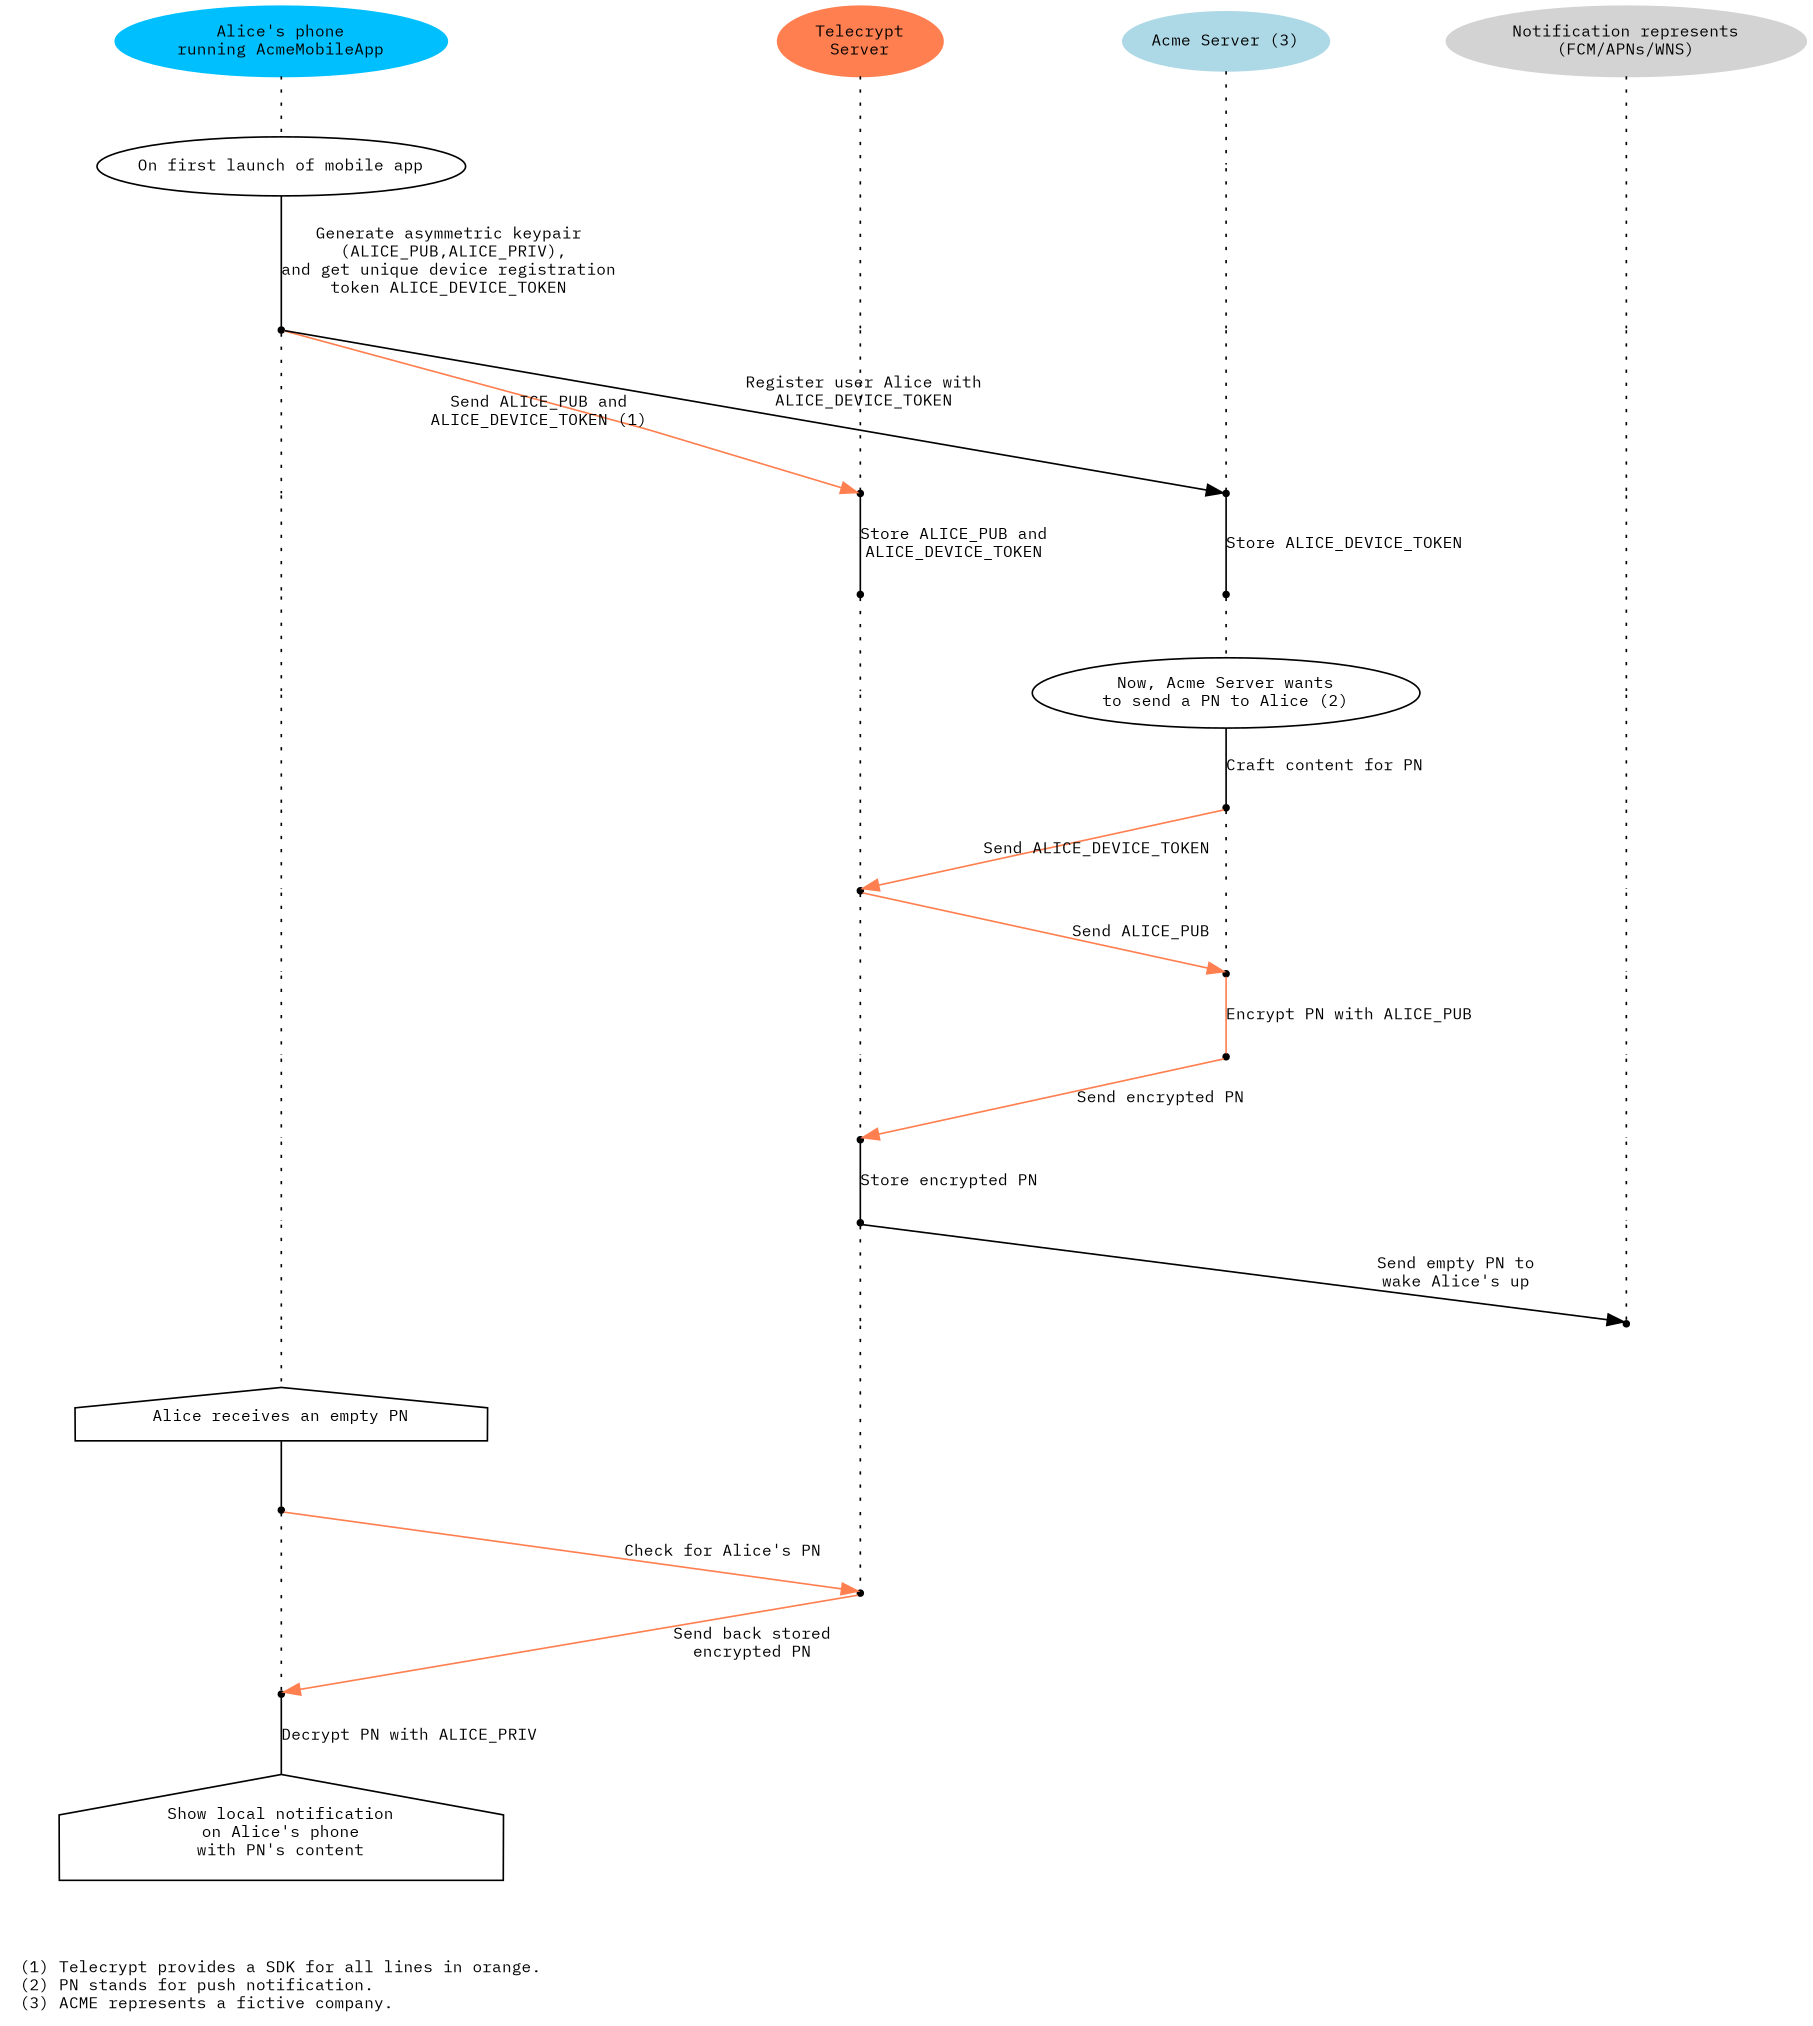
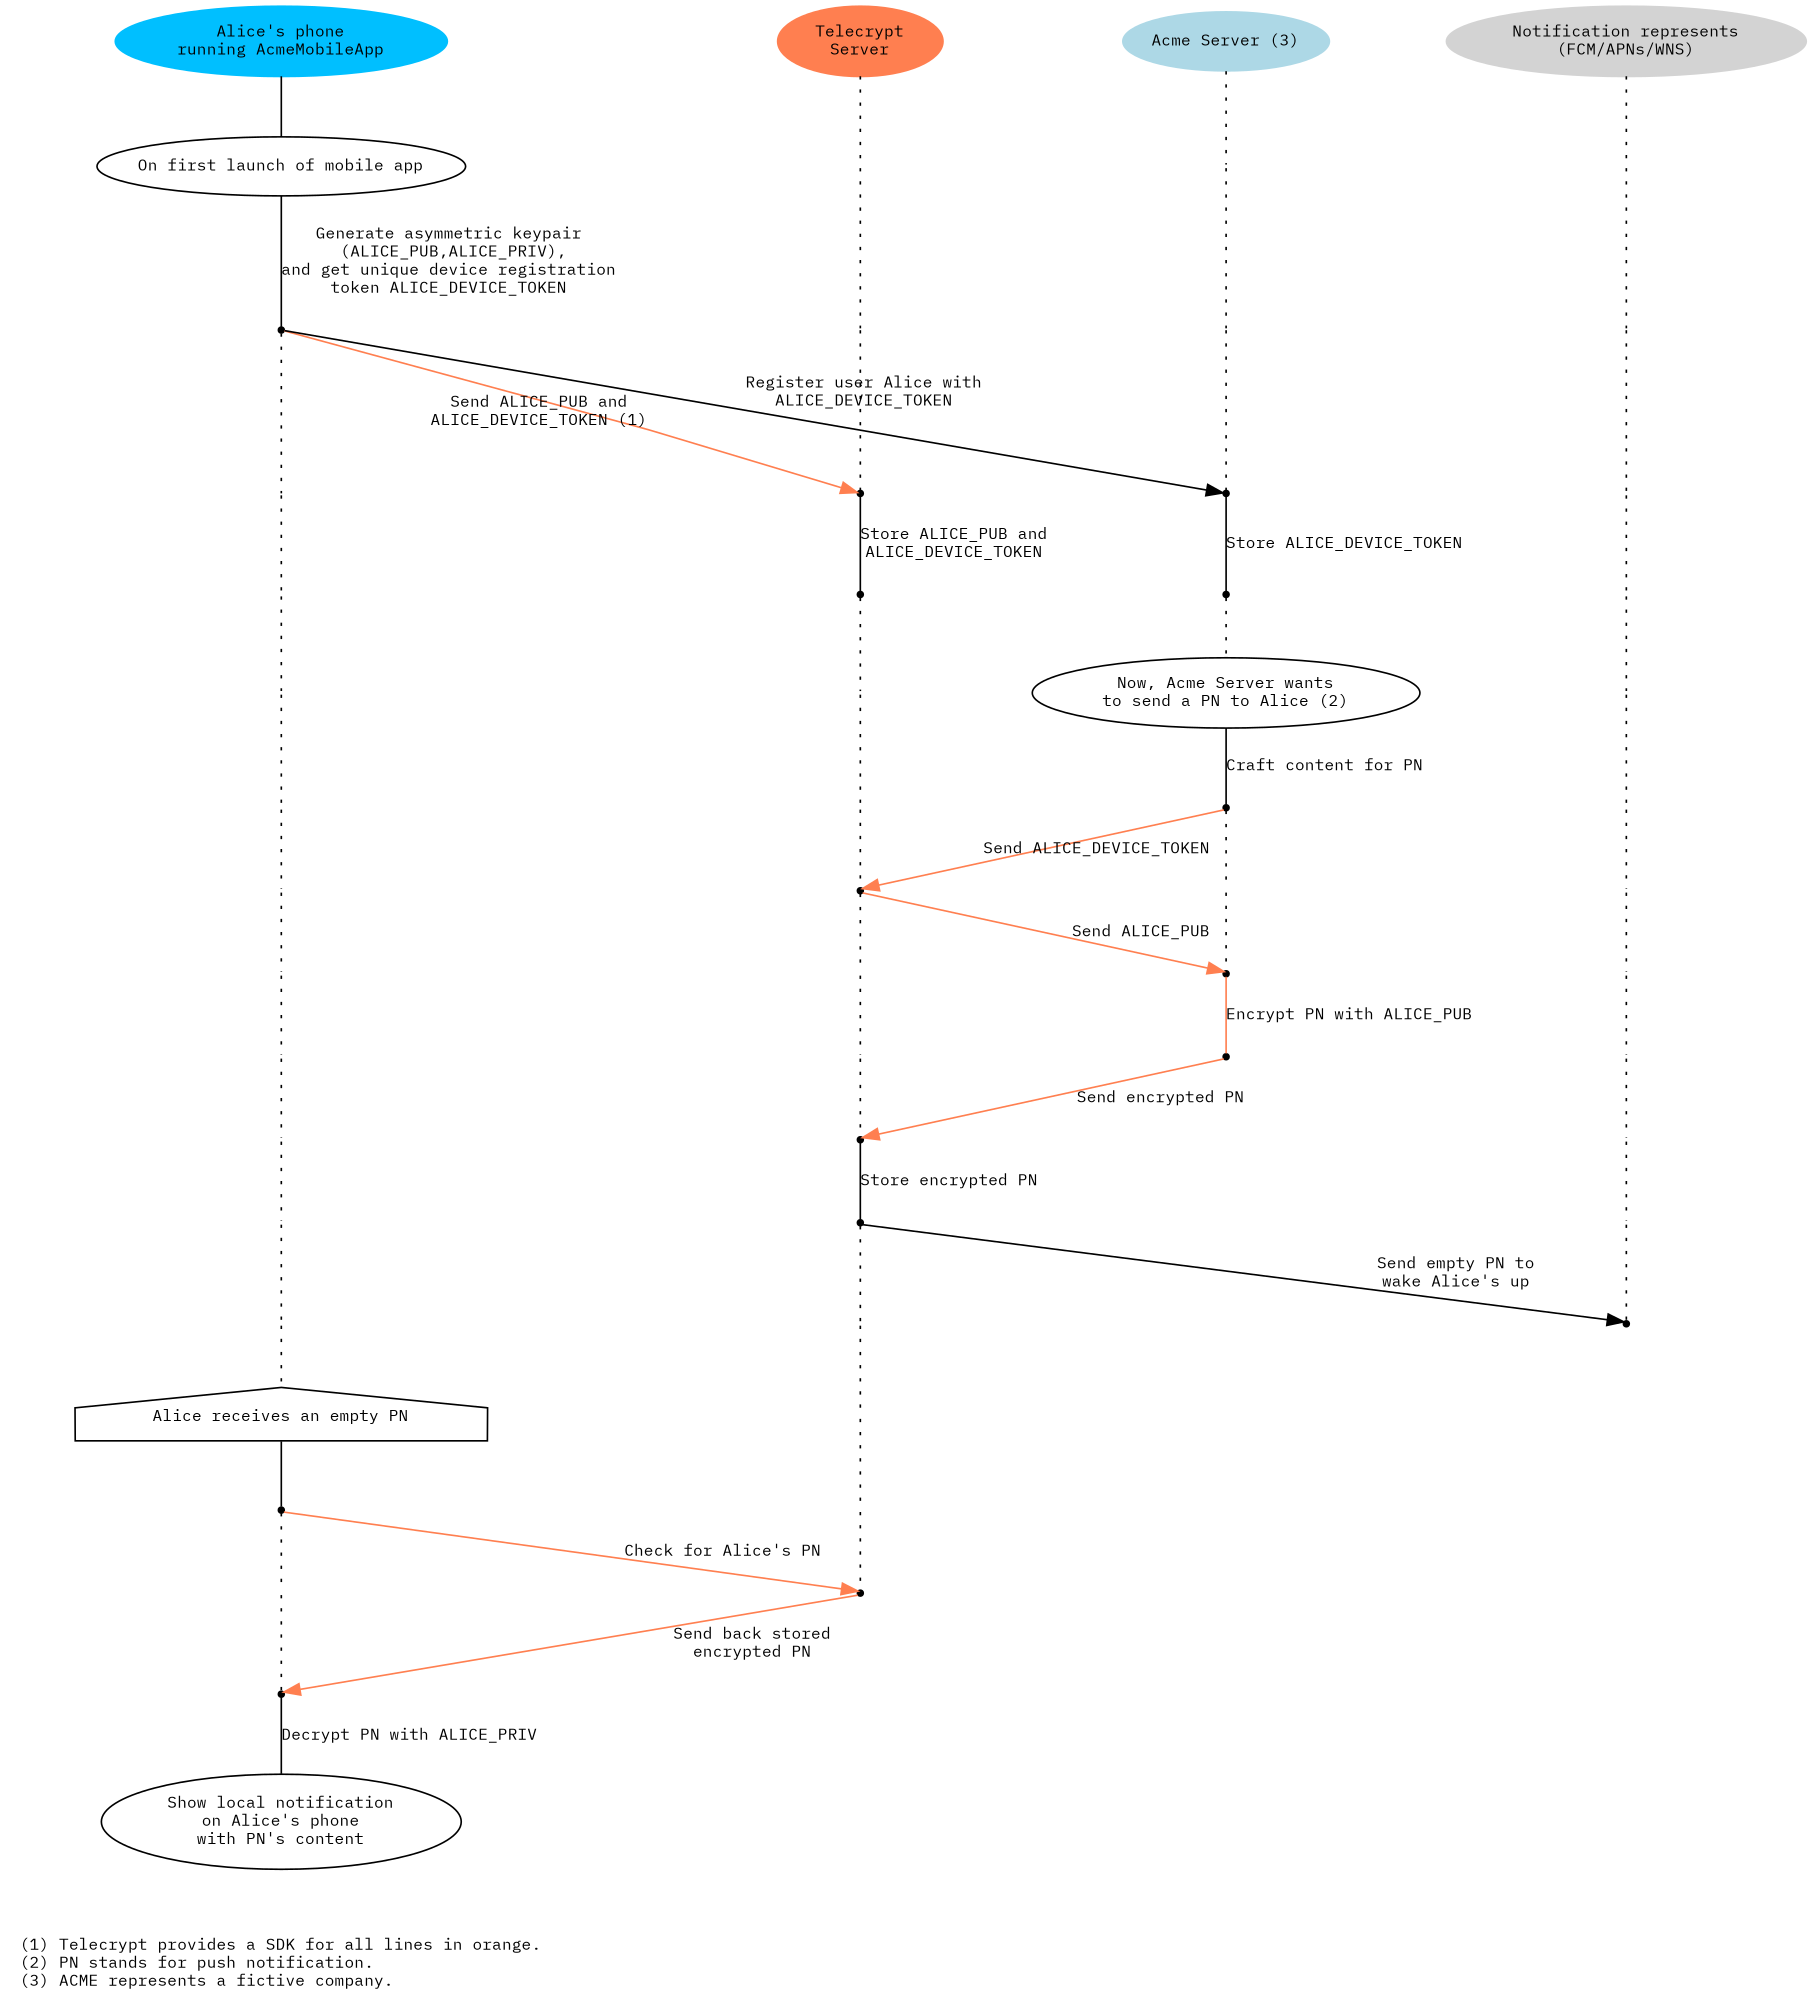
edge "Alice's phone running AcmeMobileApp" -- "On first launch of mobile app": style dotted -> solid
node "Show local notification on Alice's phone with PN's content": shape house -> ellipse
